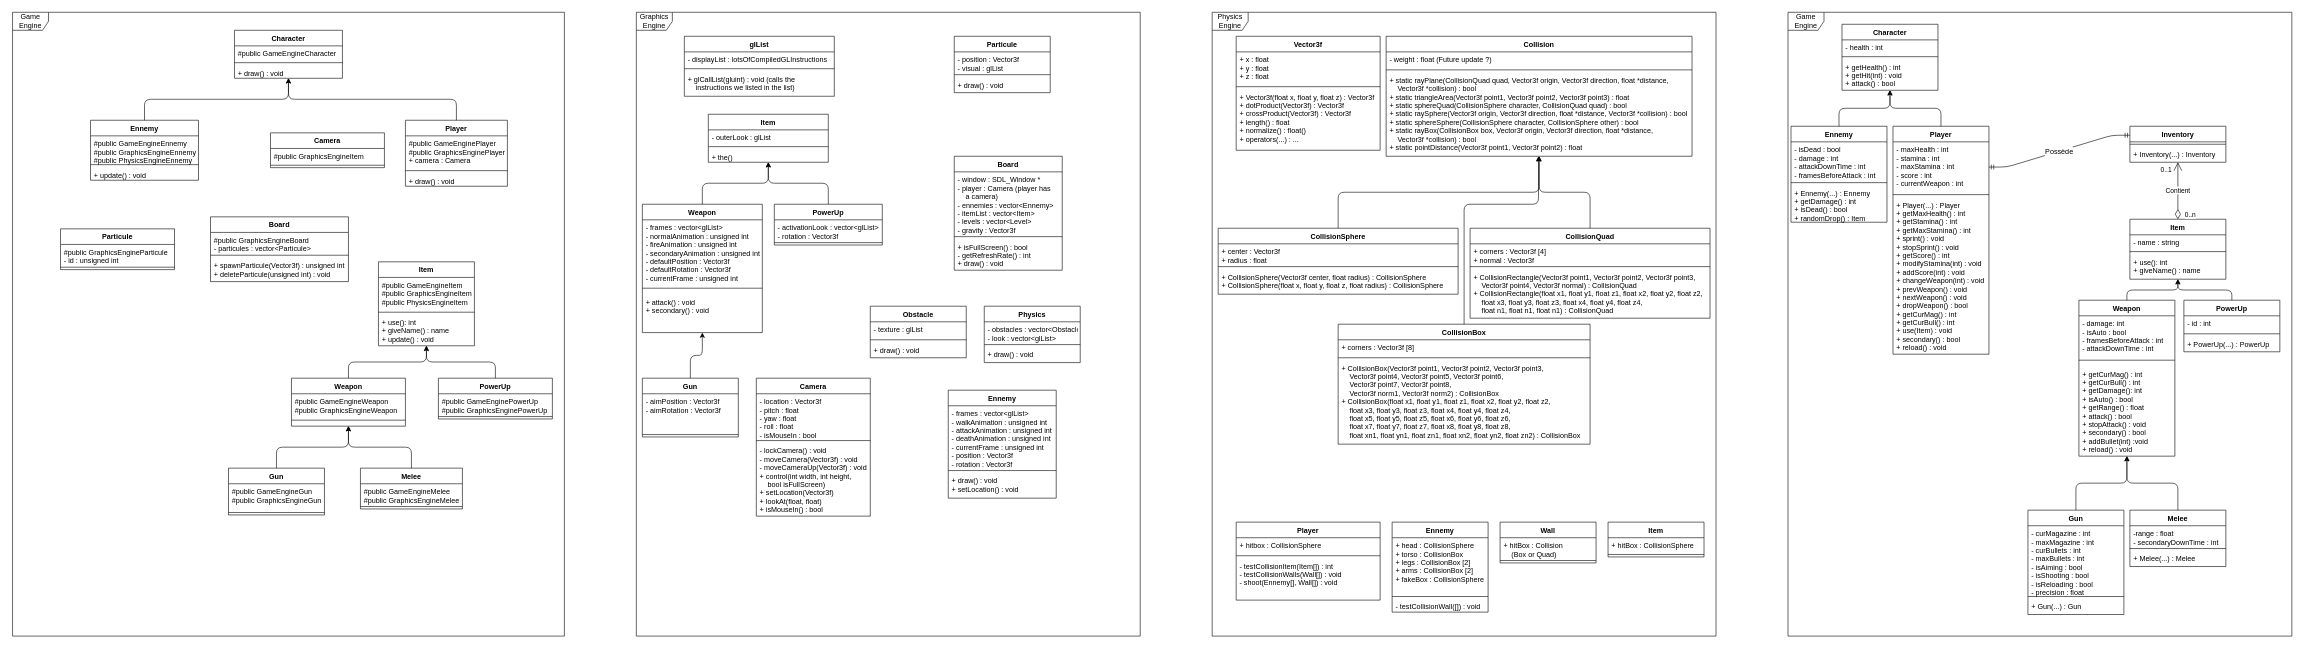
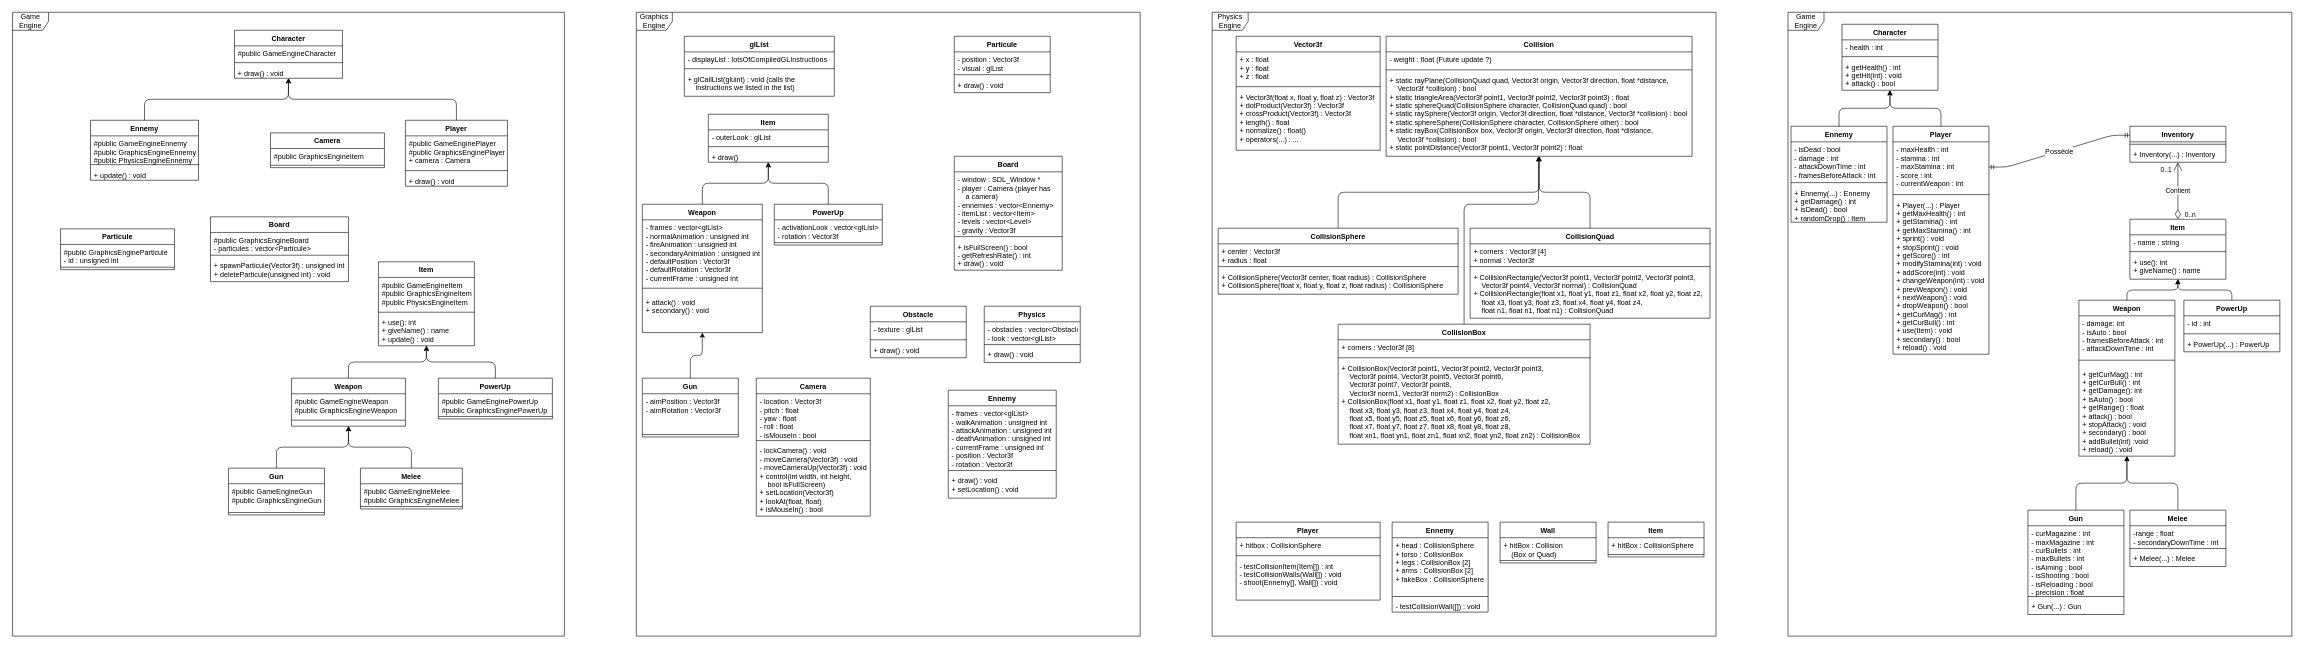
node "+ the()": label "+ the()" -> "+ draw()"
